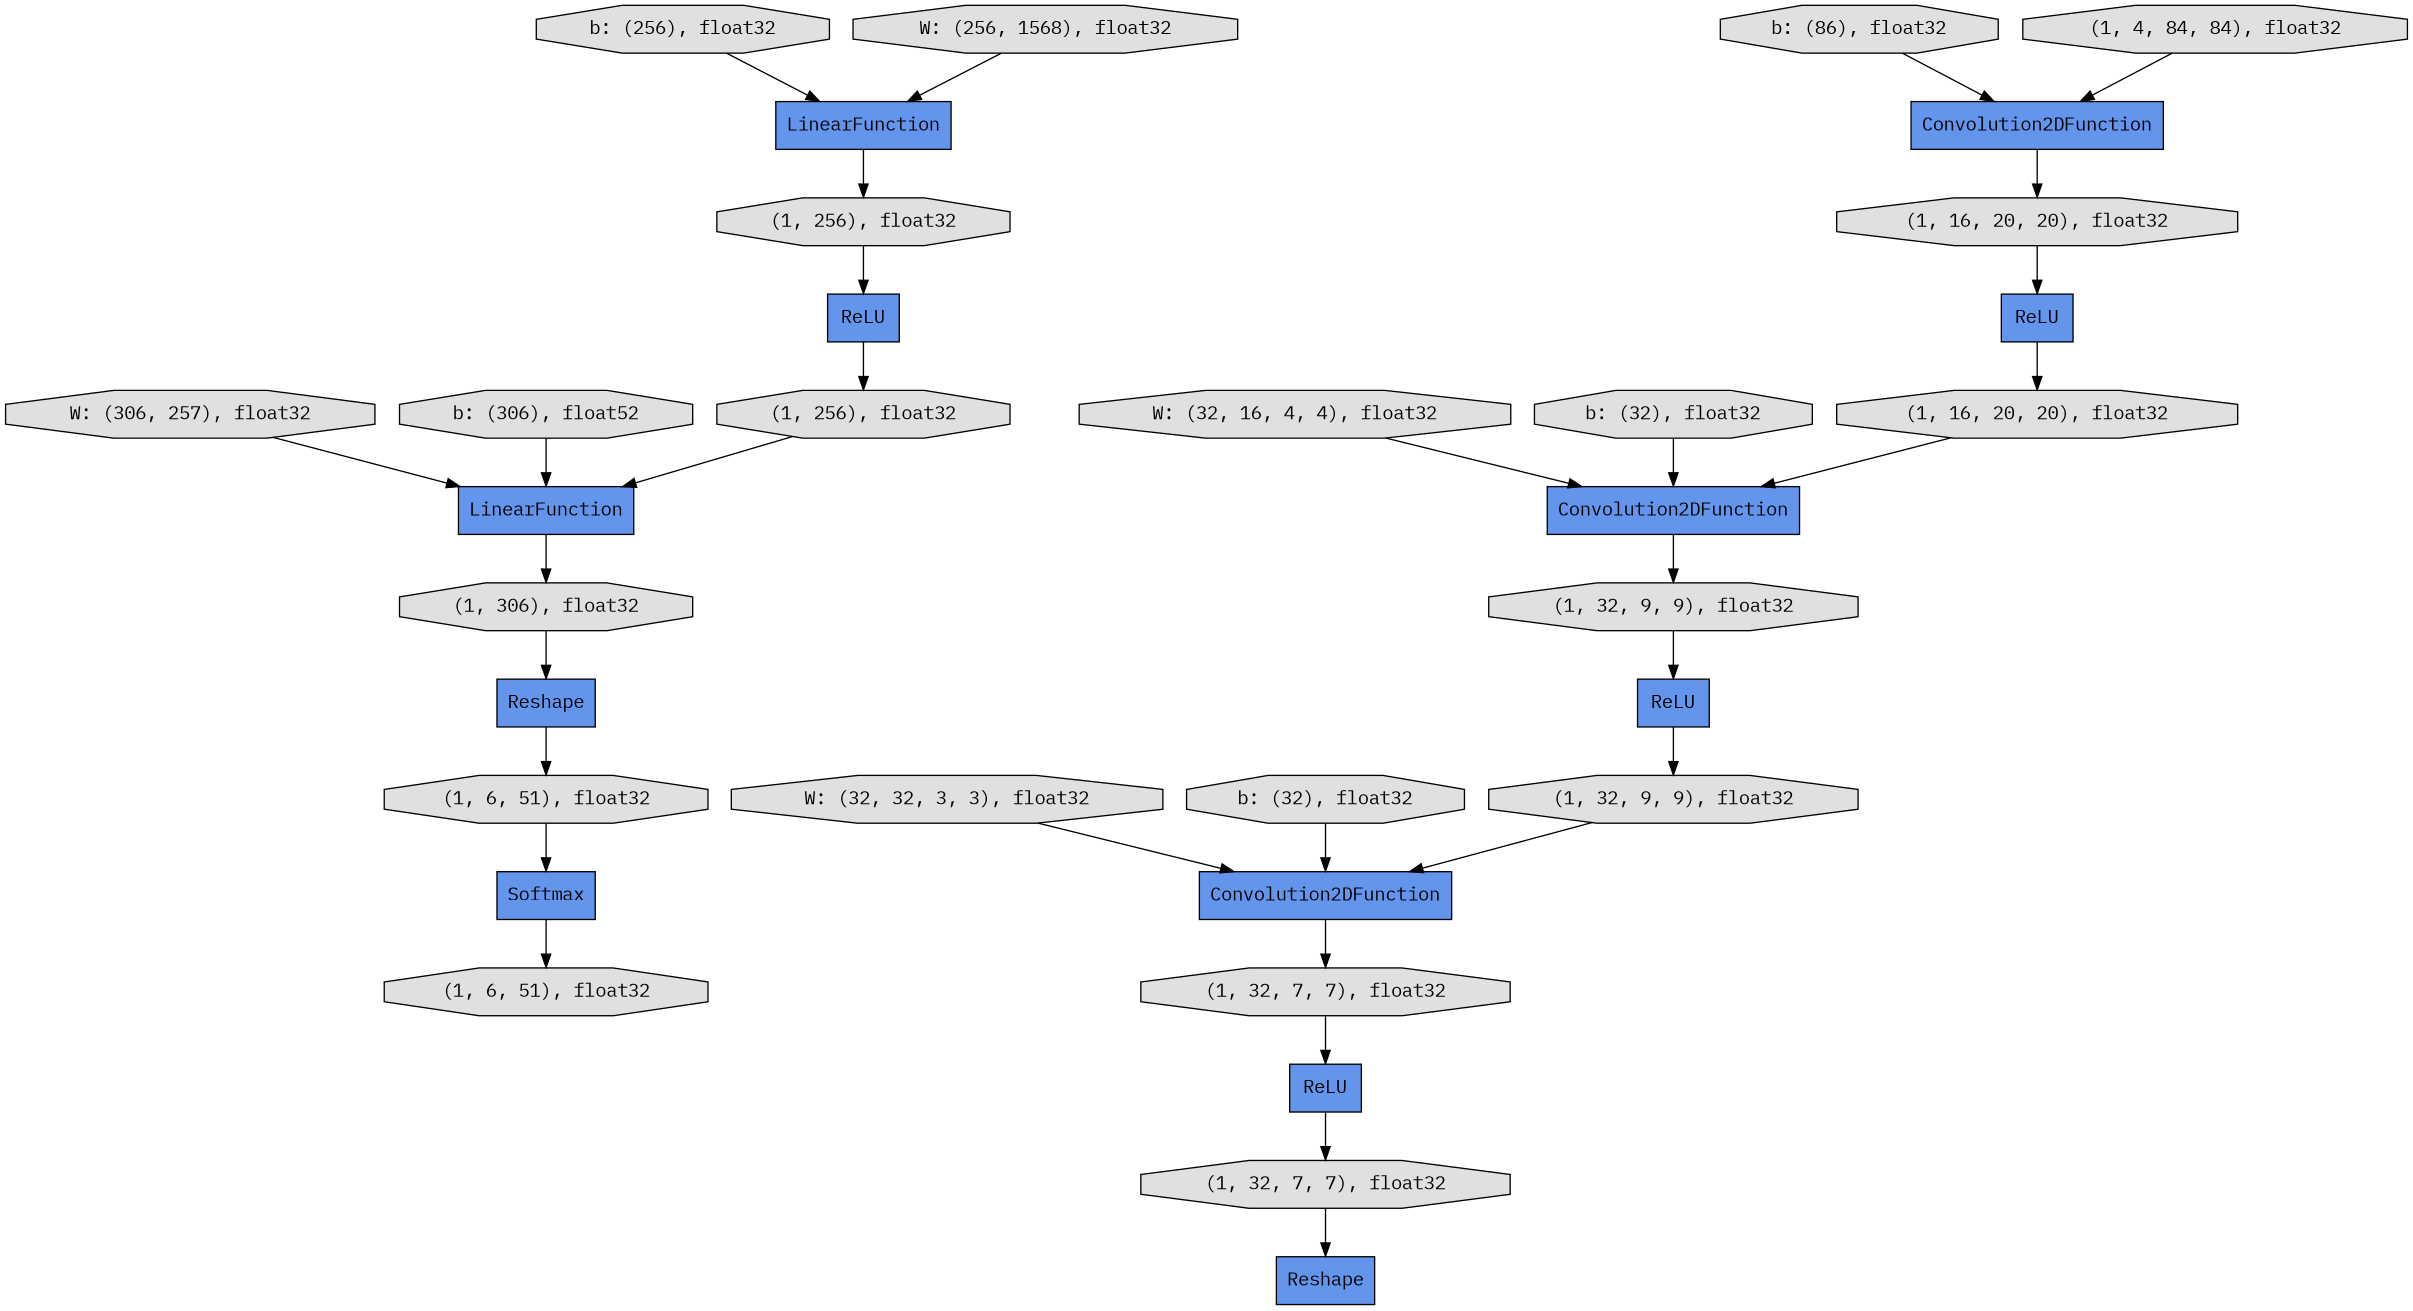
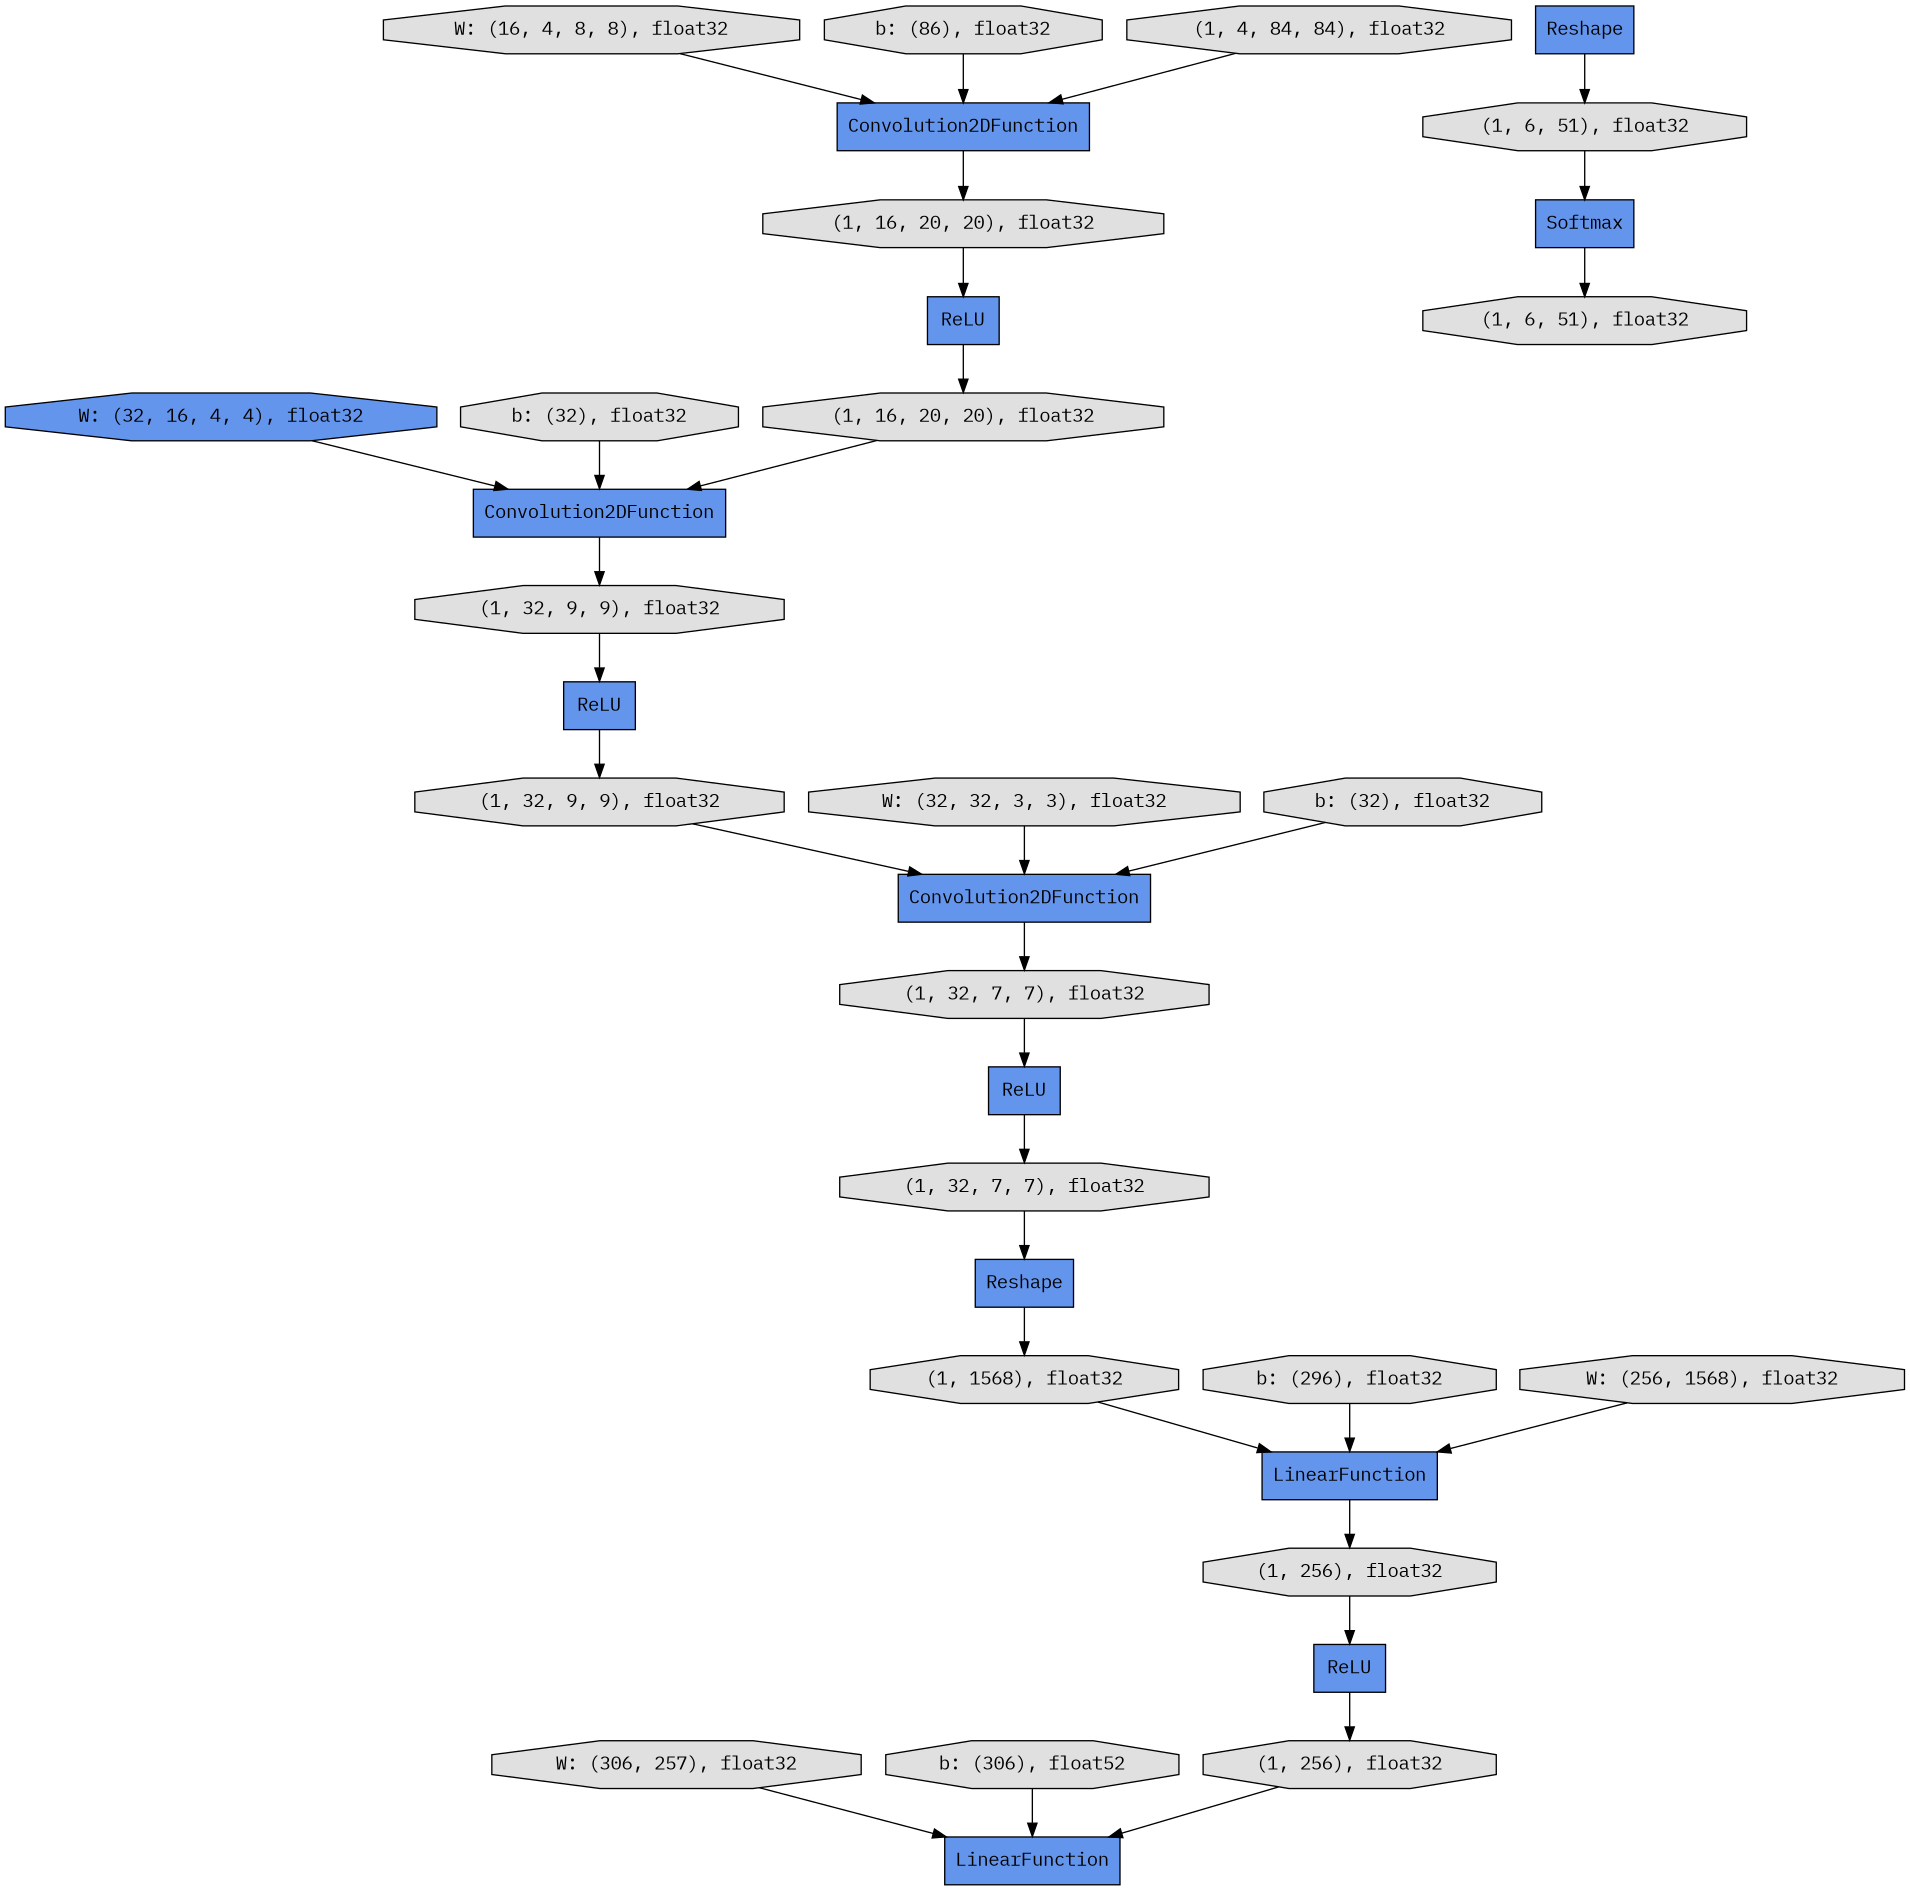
node "b: (256), float32": label "b: (256), float32" -> "b: (296), float32"
node "W: (16, 4, 8, 8), float32": added
node "W: (32, 16, 4, 4), float32": fillcolor #e0e0e0 -> #6495ed
node "(1, 306), float32": removed
node "(1, 1568), float32": added
